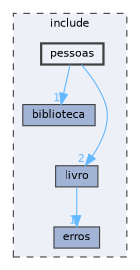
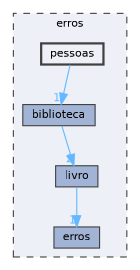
cluster "include": label "include" -> "erros"
edge "pessoas" -> "livro": now "biblioteca" -> "livro"
